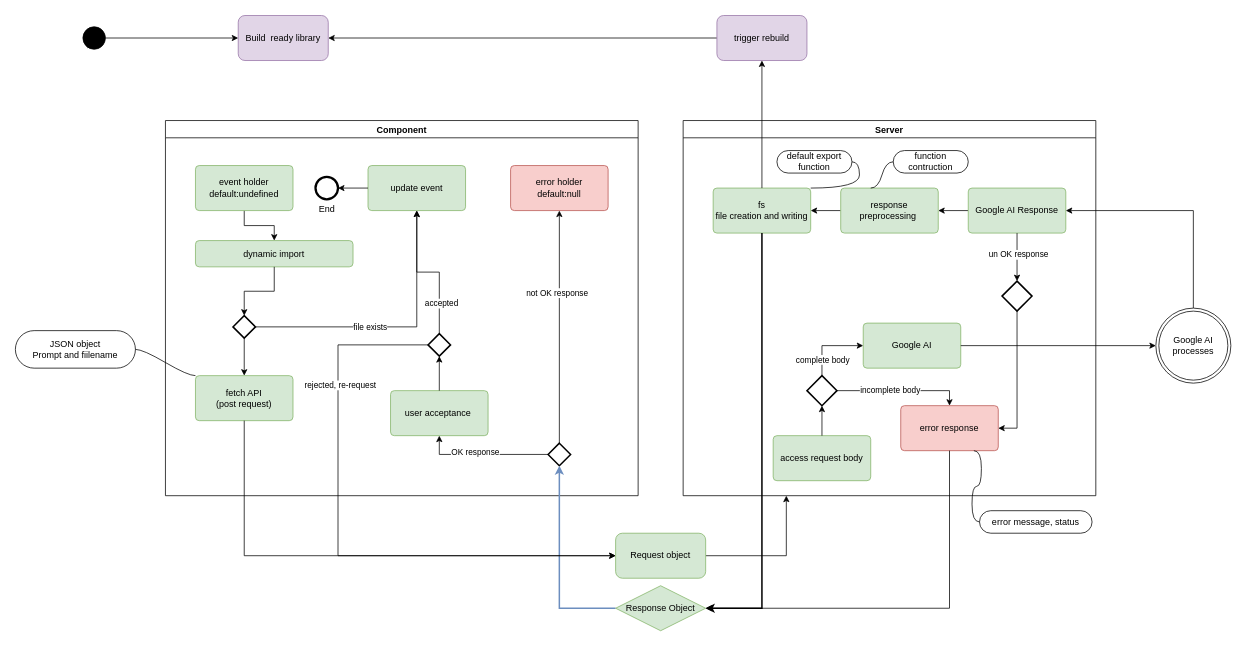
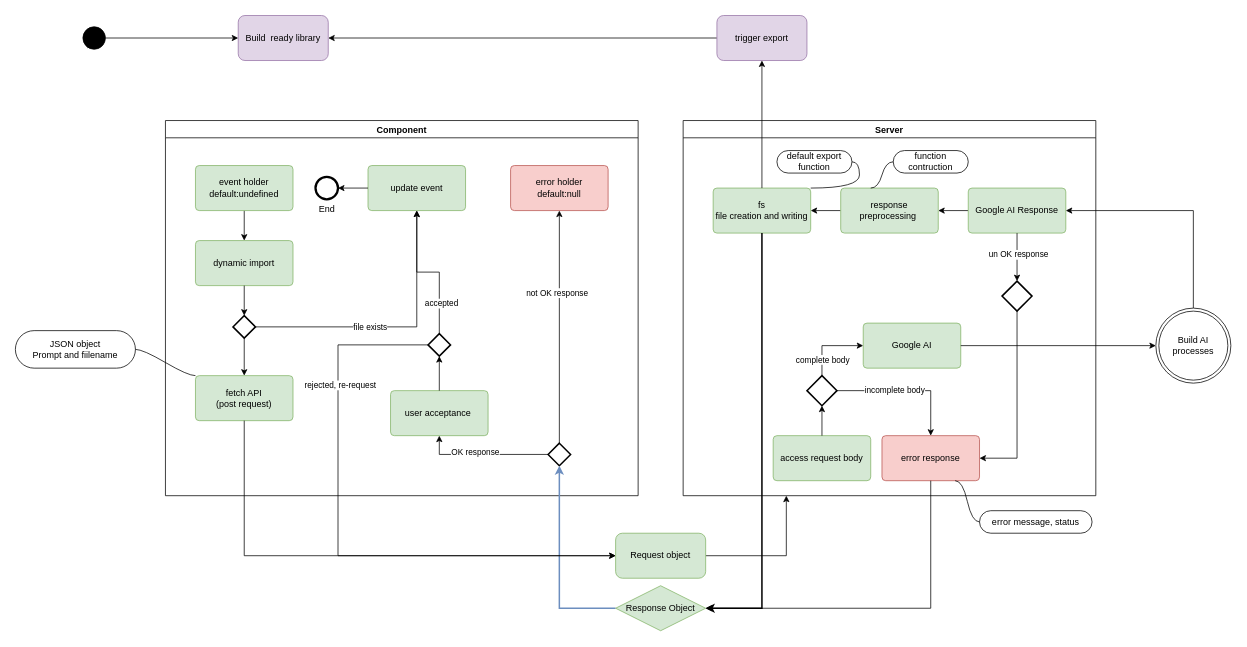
node "trigger rebuild": label "trigger rebuild" -> "trigger export"
node "dynamic import": size 158x26 -> 98x45
node "Google AI processes": label "Google AI processes" -> "Build AI processes"
node "error response": moved (949, 428) -> (930, 458)
